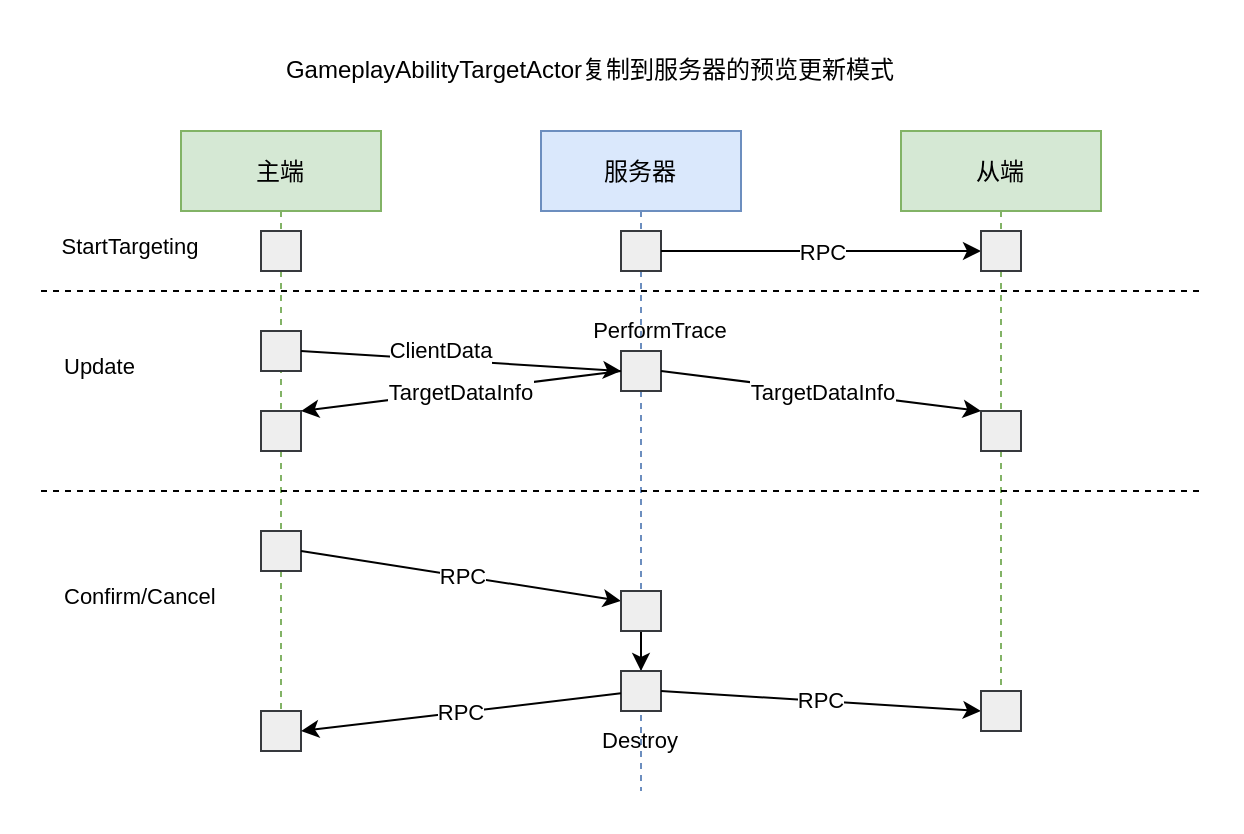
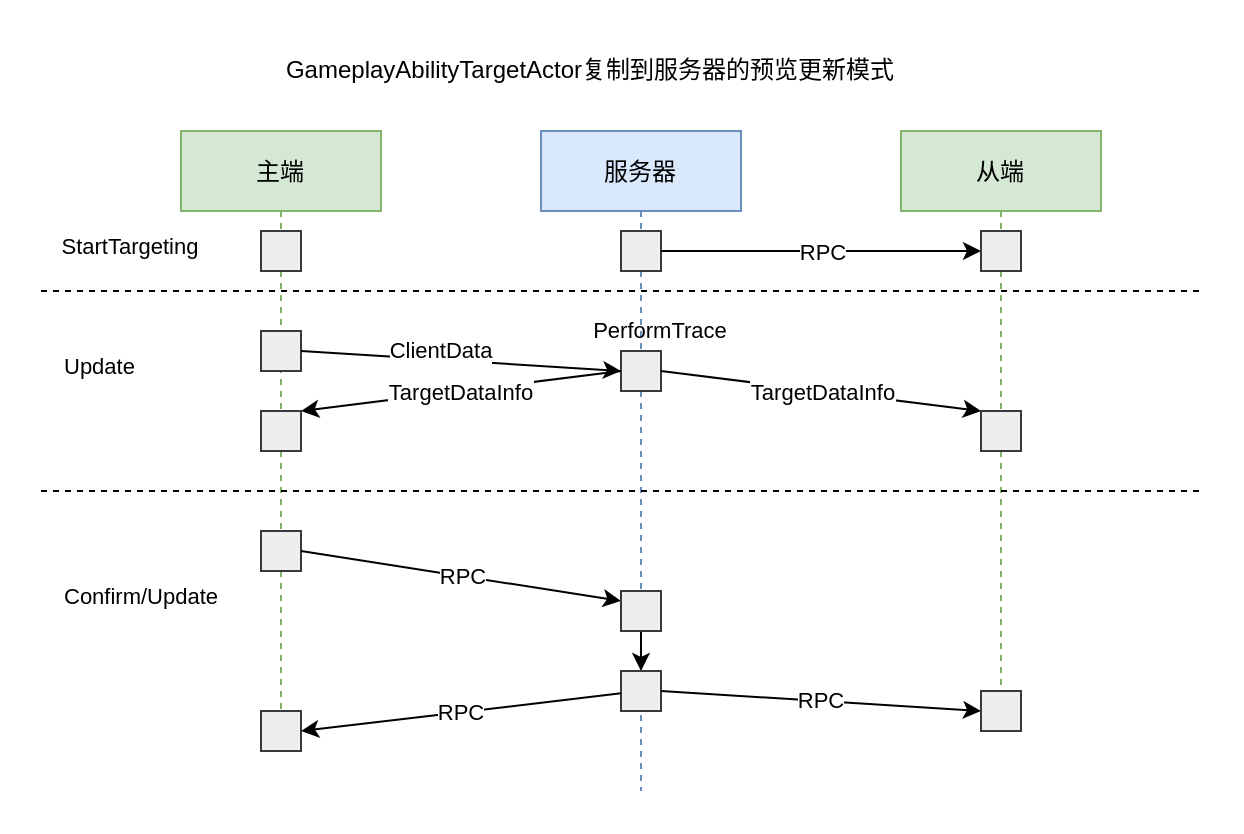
node "Confirm/Cancel": label "Confirm/Cancel" -> "Confirm/Update"
node "Destroy": removed
